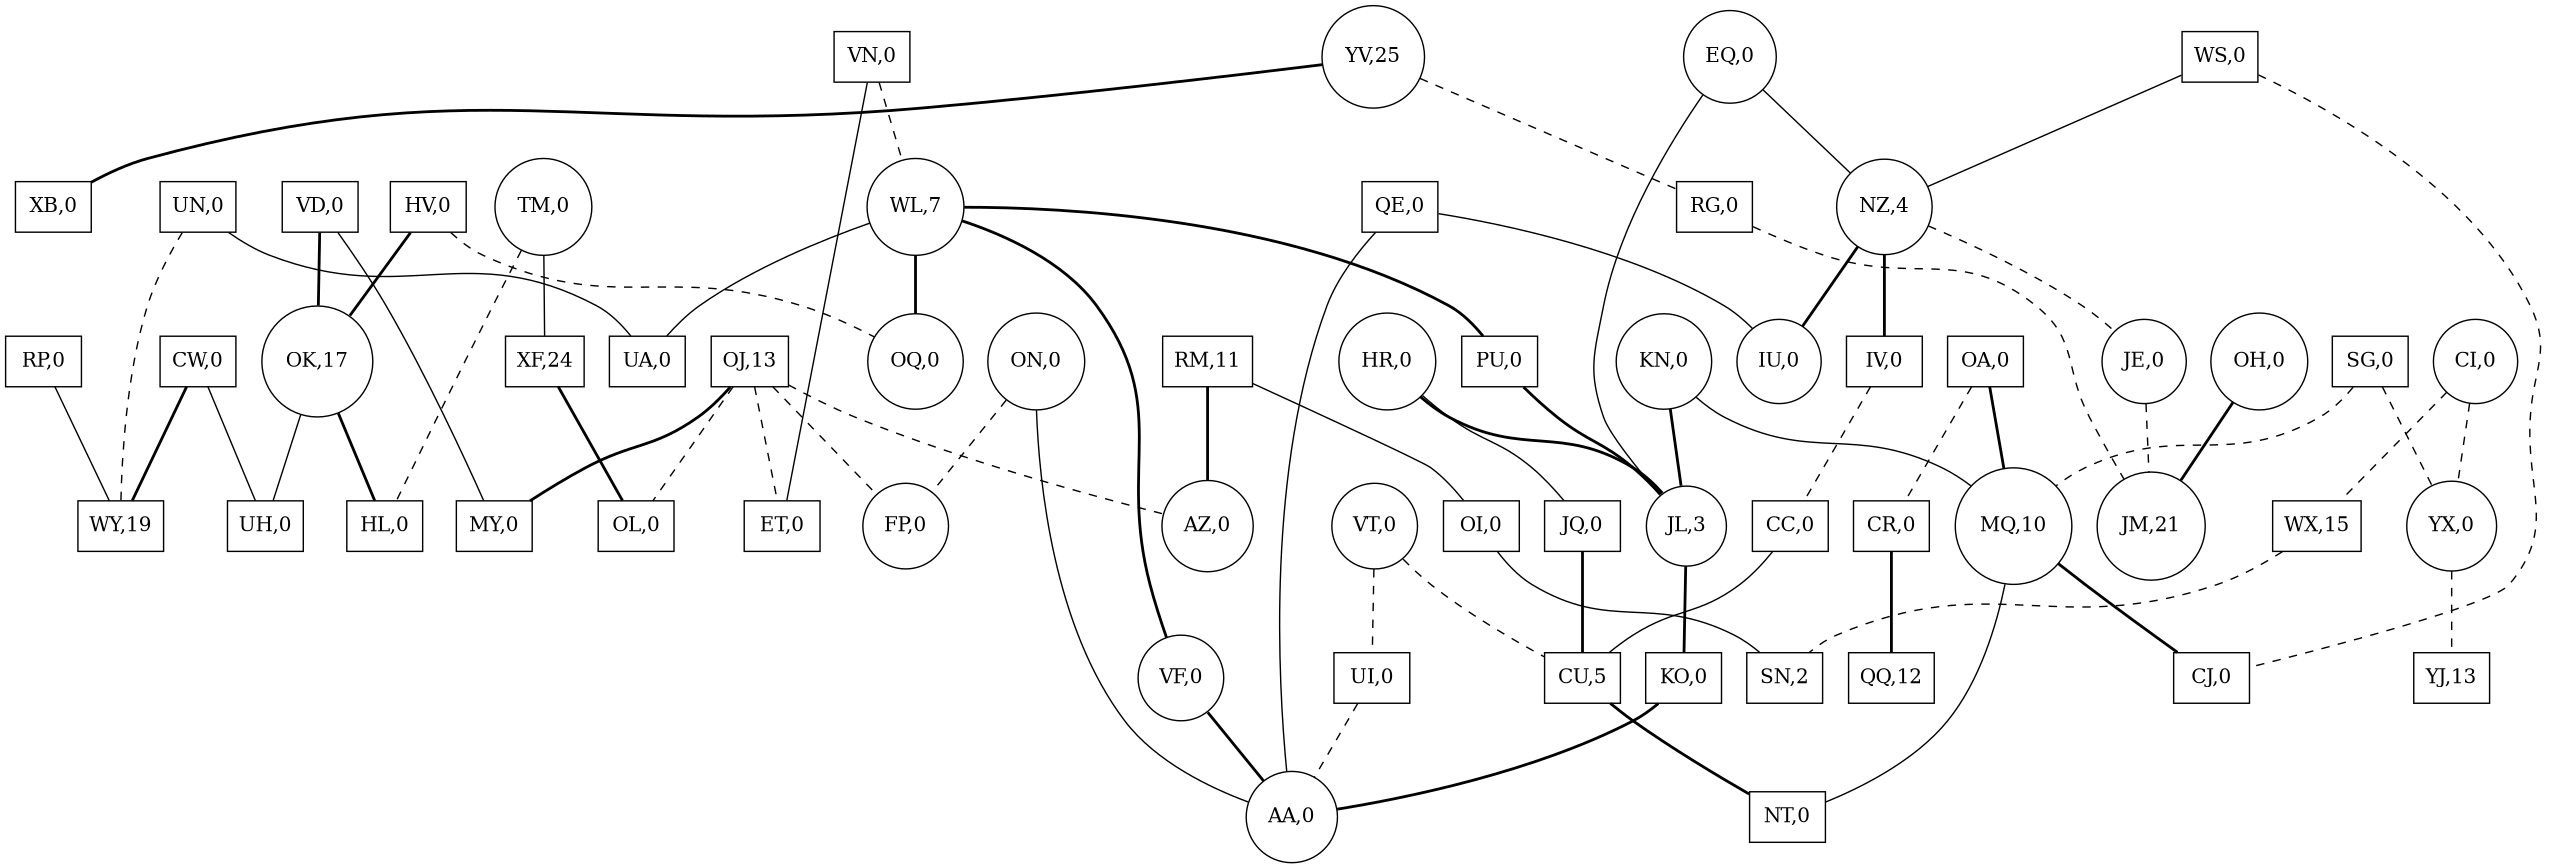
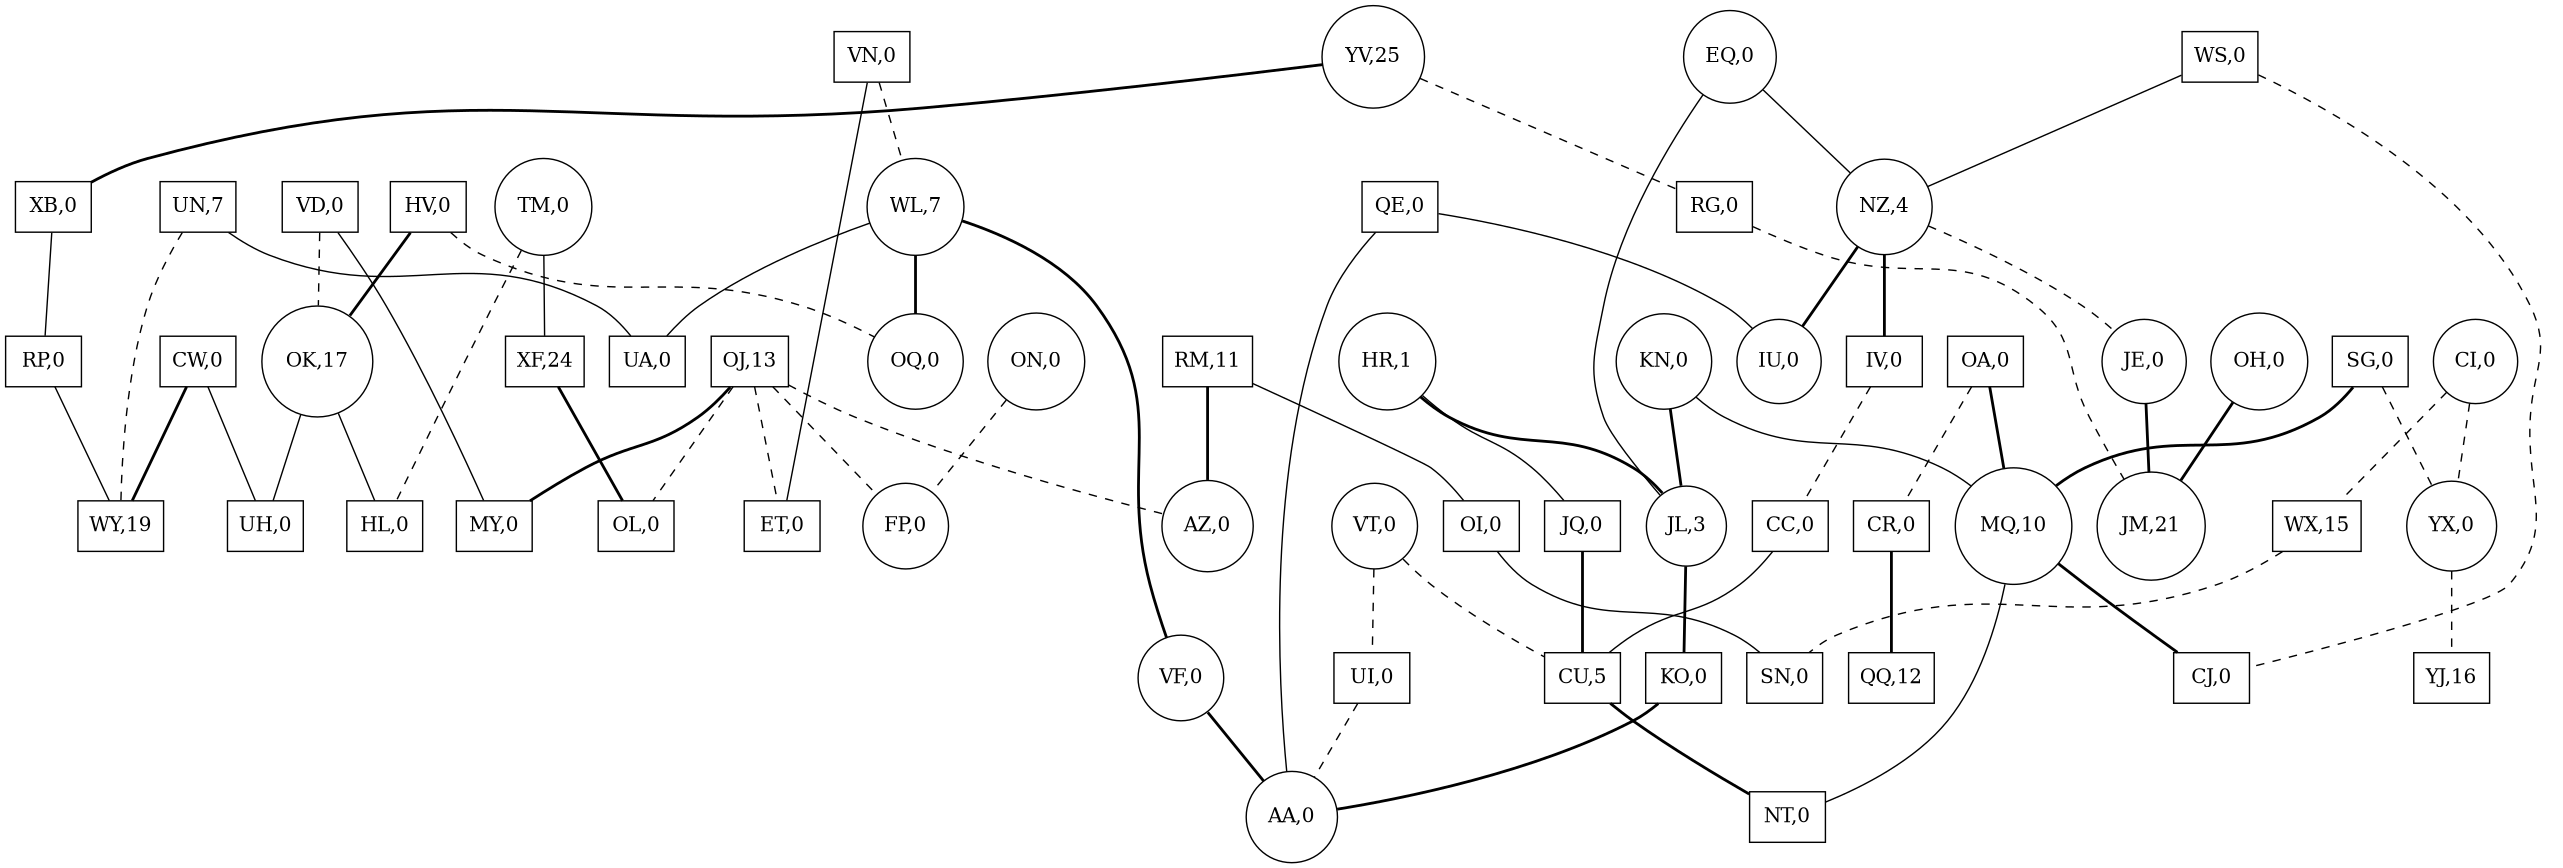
node "UN,0": label "UN,0" -> "UN,7"
edge "VD,0" -- "OK,17": style bold -> dashed
edge "XB,0" -- "RP,0": added
node "HR,0": label "HR,0" -> "HR,1"
node "PU,0": removed
edge "JE,0" -- "JM,21": style dashed -> bold
edge "SG,0" -- "MQ,10": style dashed -> bold
edge "OK,17" -- "HL,0": style bold -> solid
edge "ON,0" -- "AA,0": removed
node "SN,2": label "SN,2" -> "SN,0"
node "YJ,13": label "YJ,13" -> "YJ,16"
